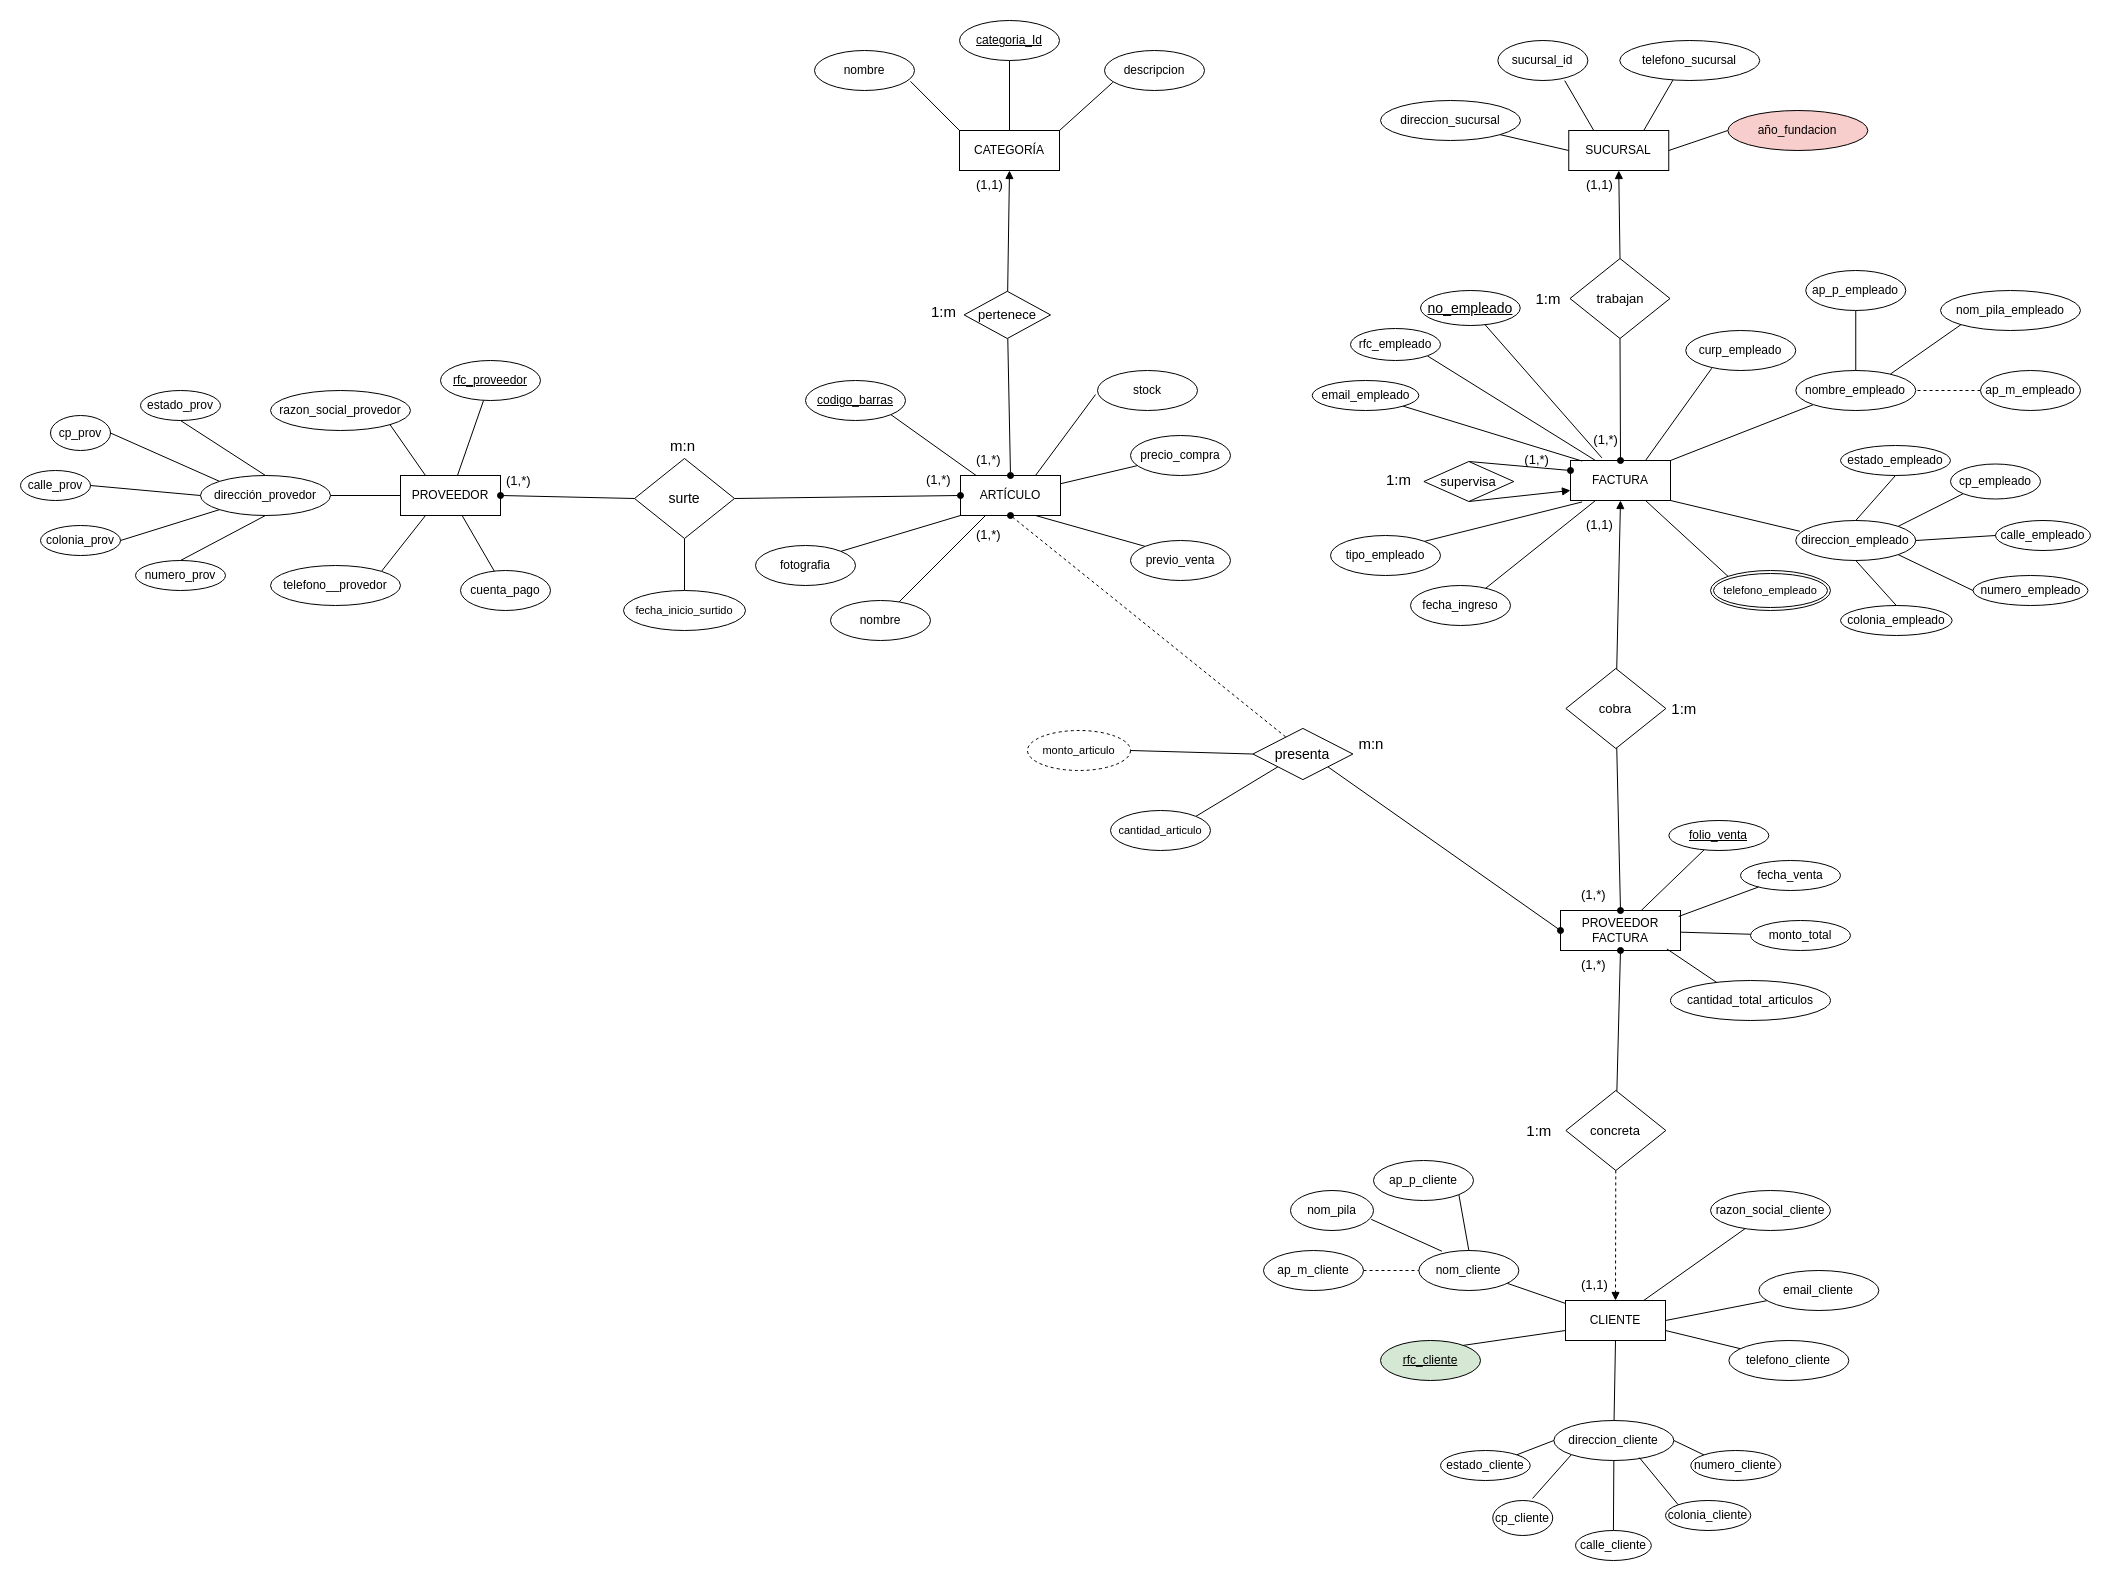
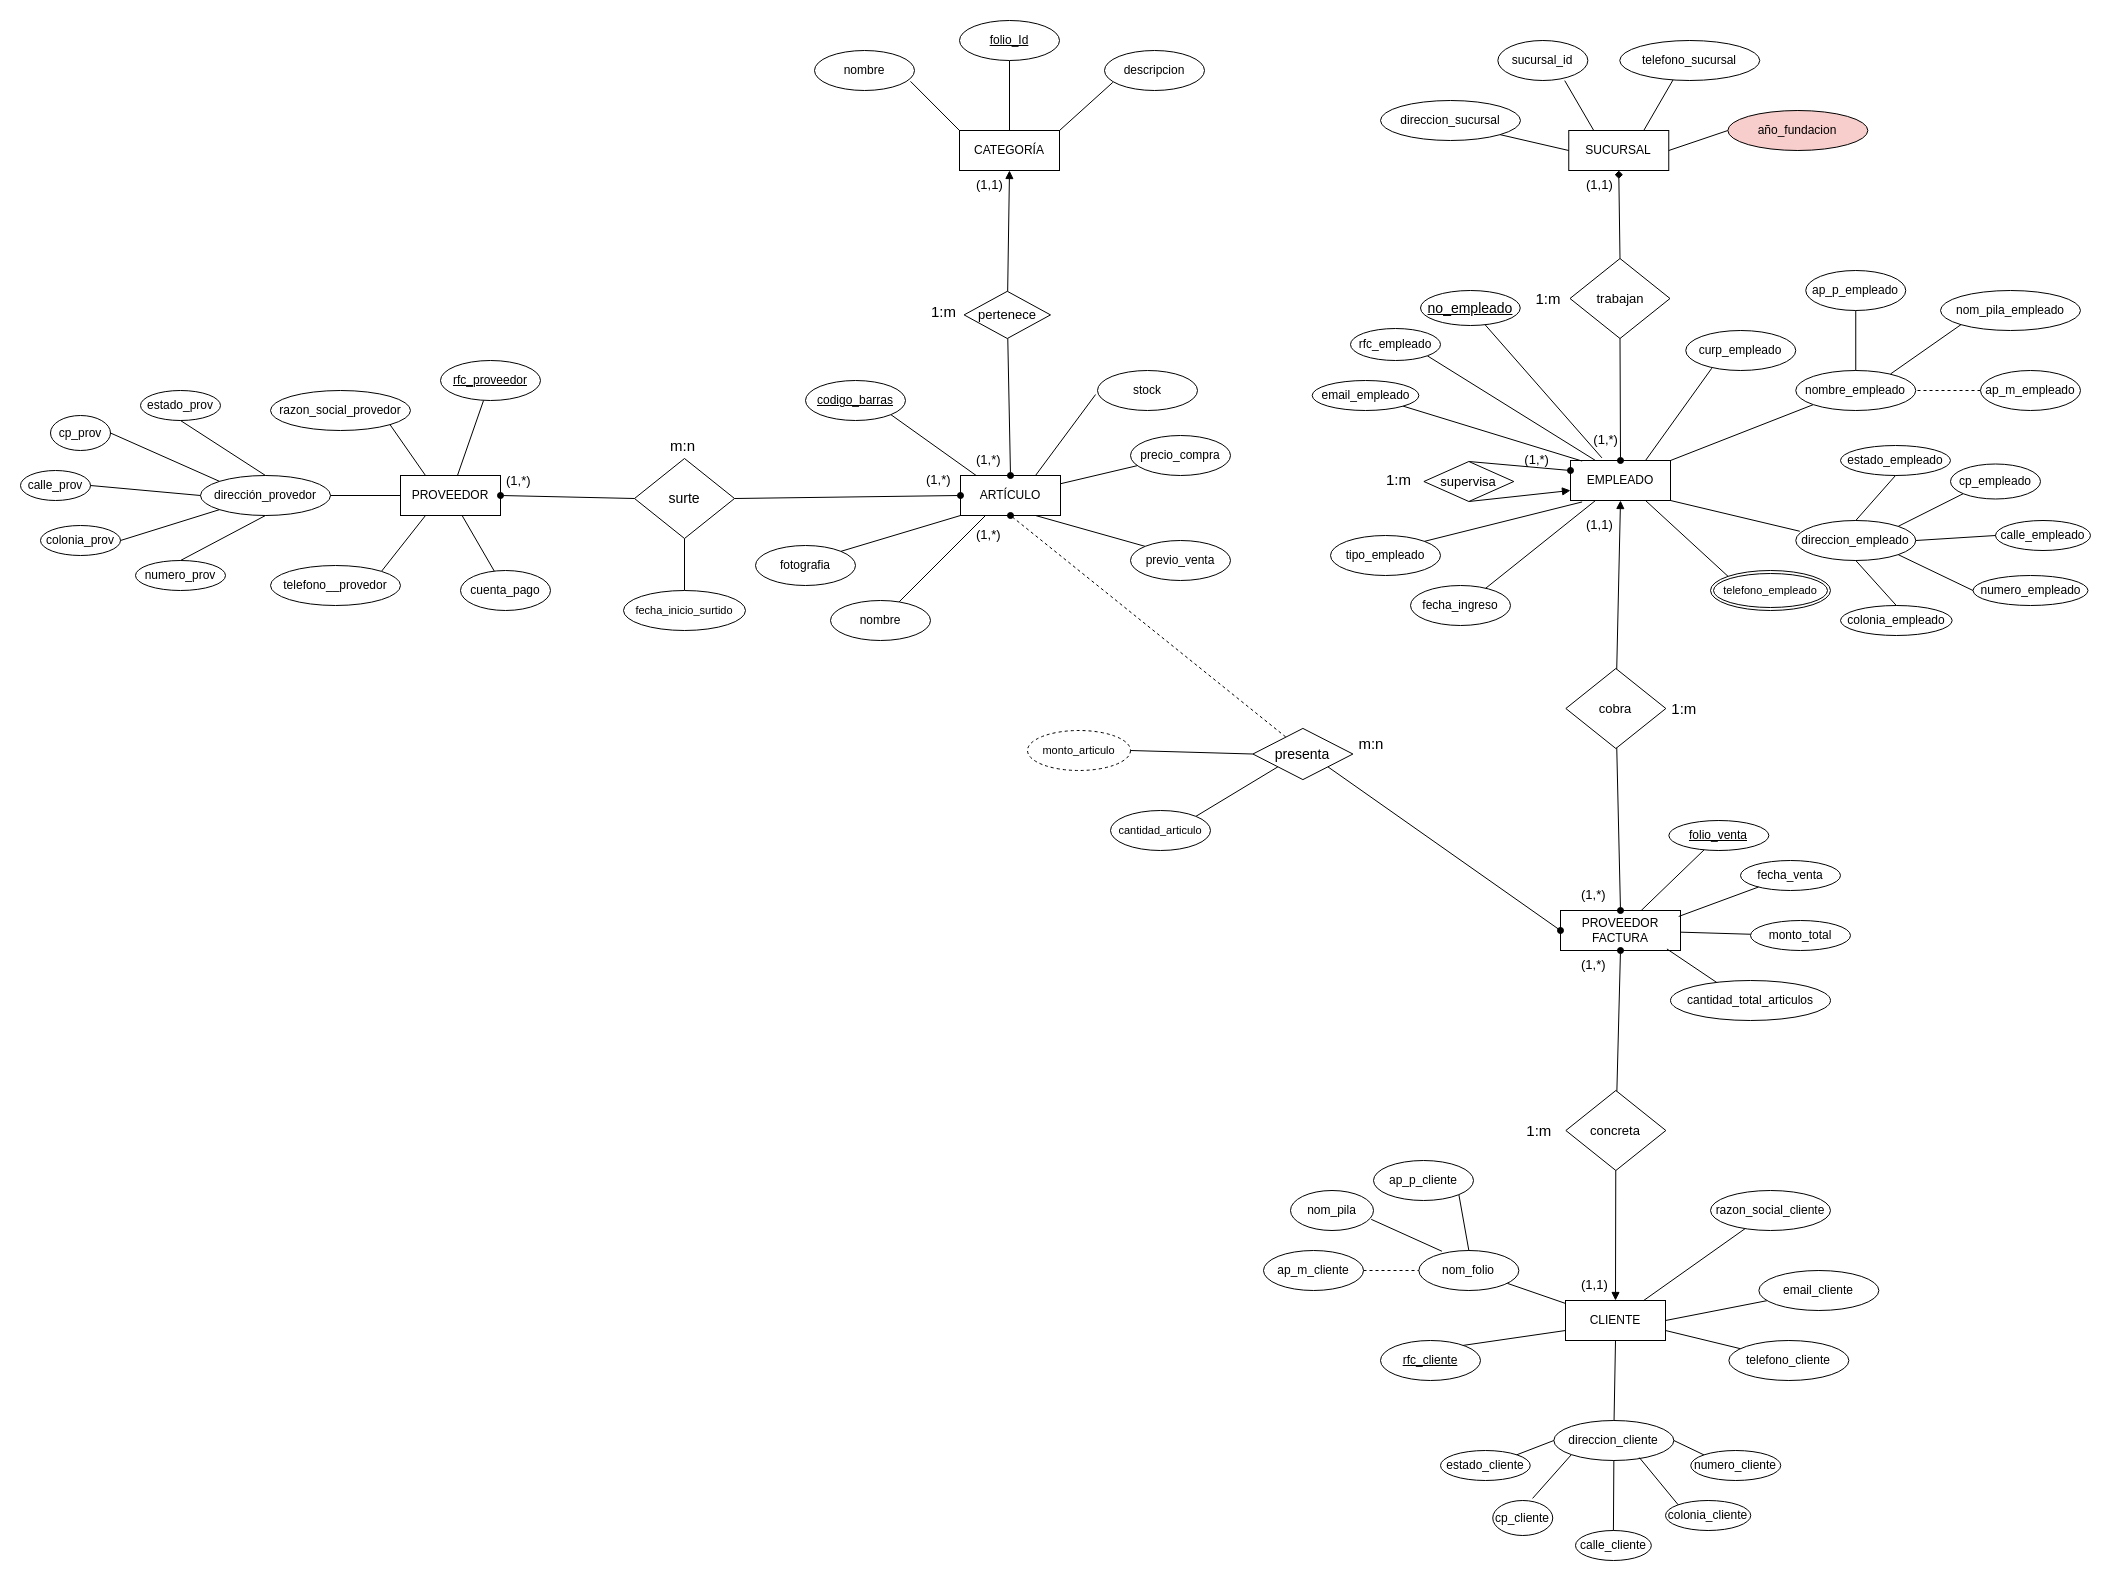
node "categoria_Id": label "categoria_Id" -> "folio_Id"
edge "trabajan" -> "SUCURSAL": arrowhead block -> diamond
node "FACTURA": label "FACTURA" -> "EMPLEADO"
edge "concreta" -> "CLIENTE": style dashed -> solid
node "nom_cliente": label "nom_cliente" -> "nom_folio"
node "rfc_cliente": fillcolor #d5e8d4 -> #ffffff
